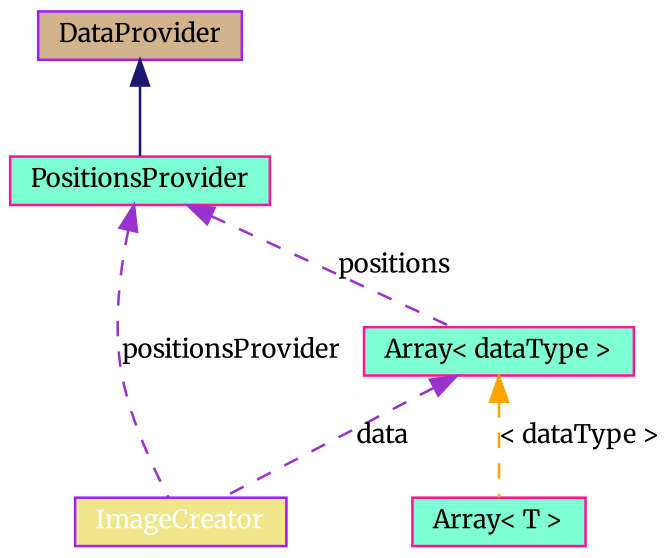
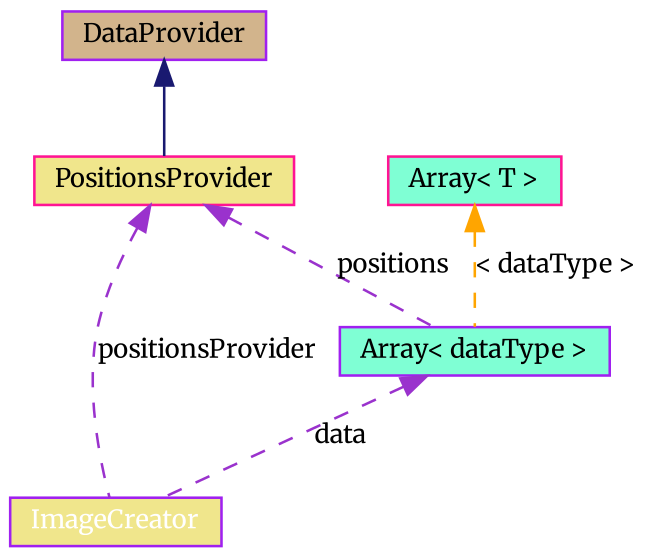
node "PositionsProvider": fillcolor aquamarine -> khaki
node "Array< dataType >": color deeppink -> purple
edge "Array< T >" -> "Array< dataType >": reversed
